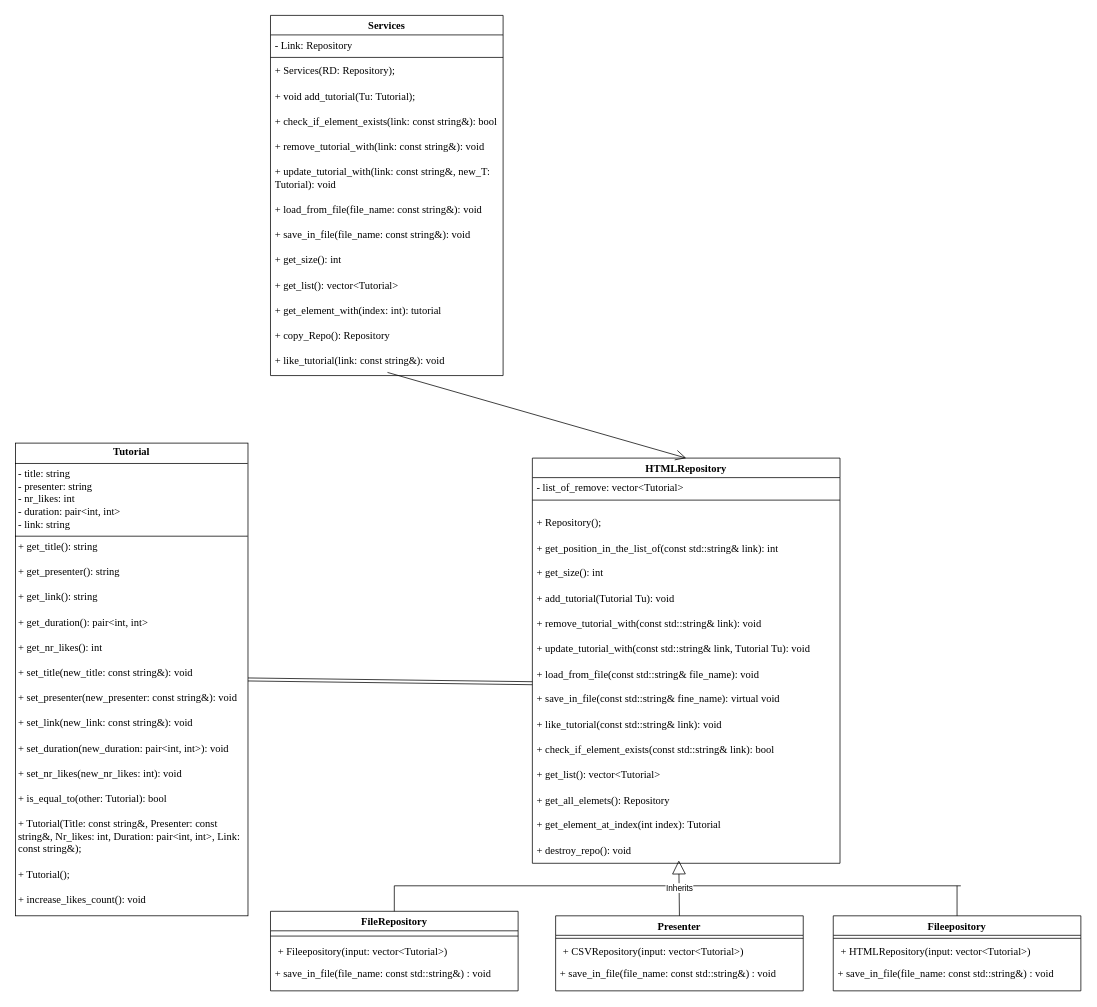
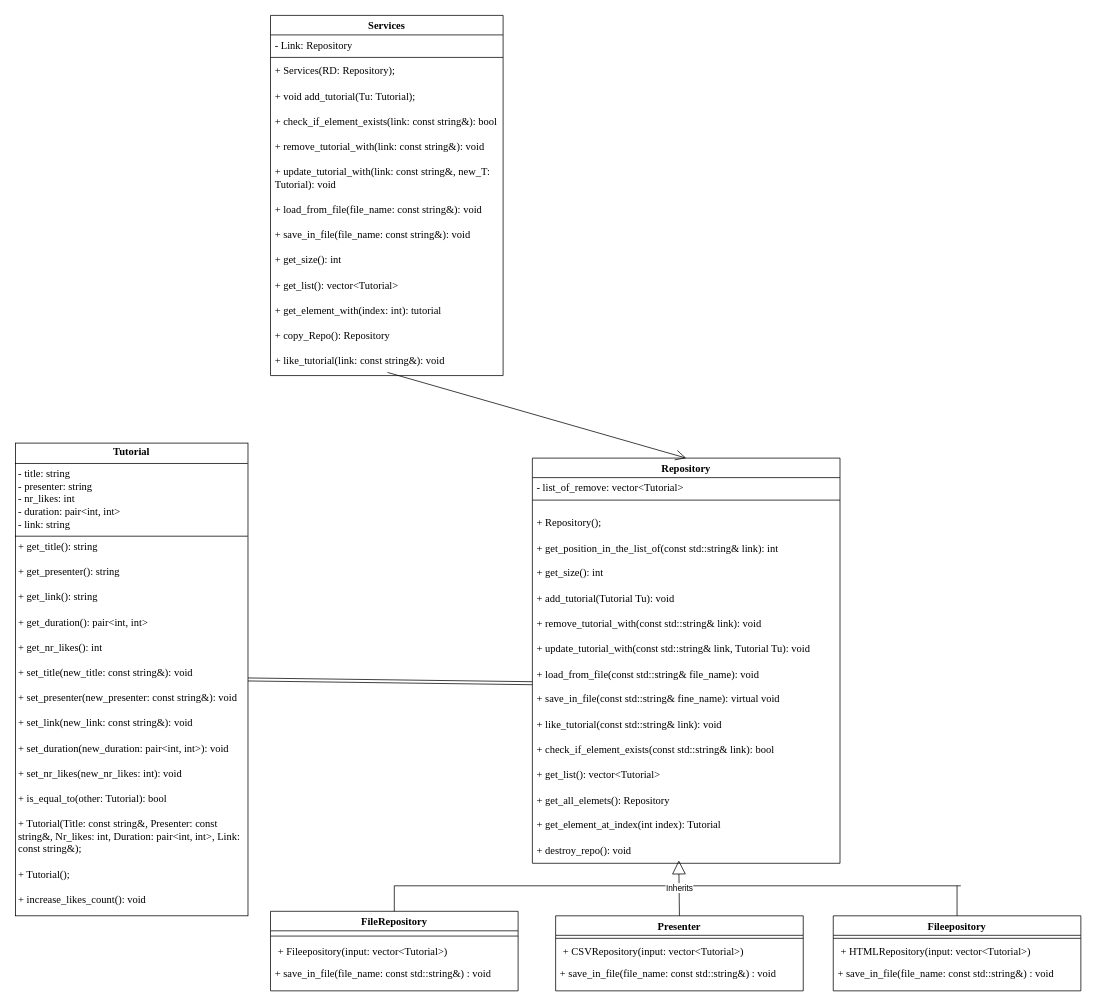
node "HTMLRepository": label "HTMLRepository" -> "Repository"
